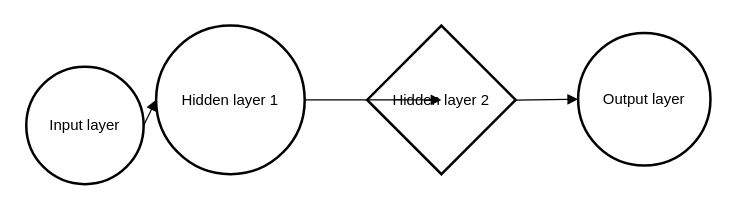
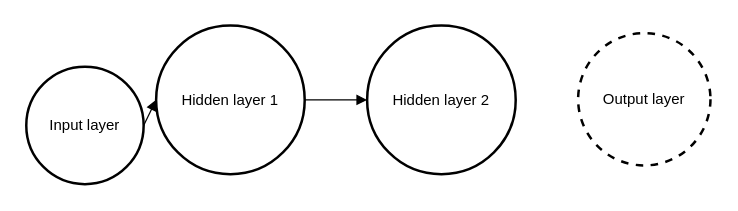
node "Output layer": style solid -> dashed
node "Hidden layer 2": shape diamond -> ellipse
edge "Hidden layer 2" -> "Output layer": removed
